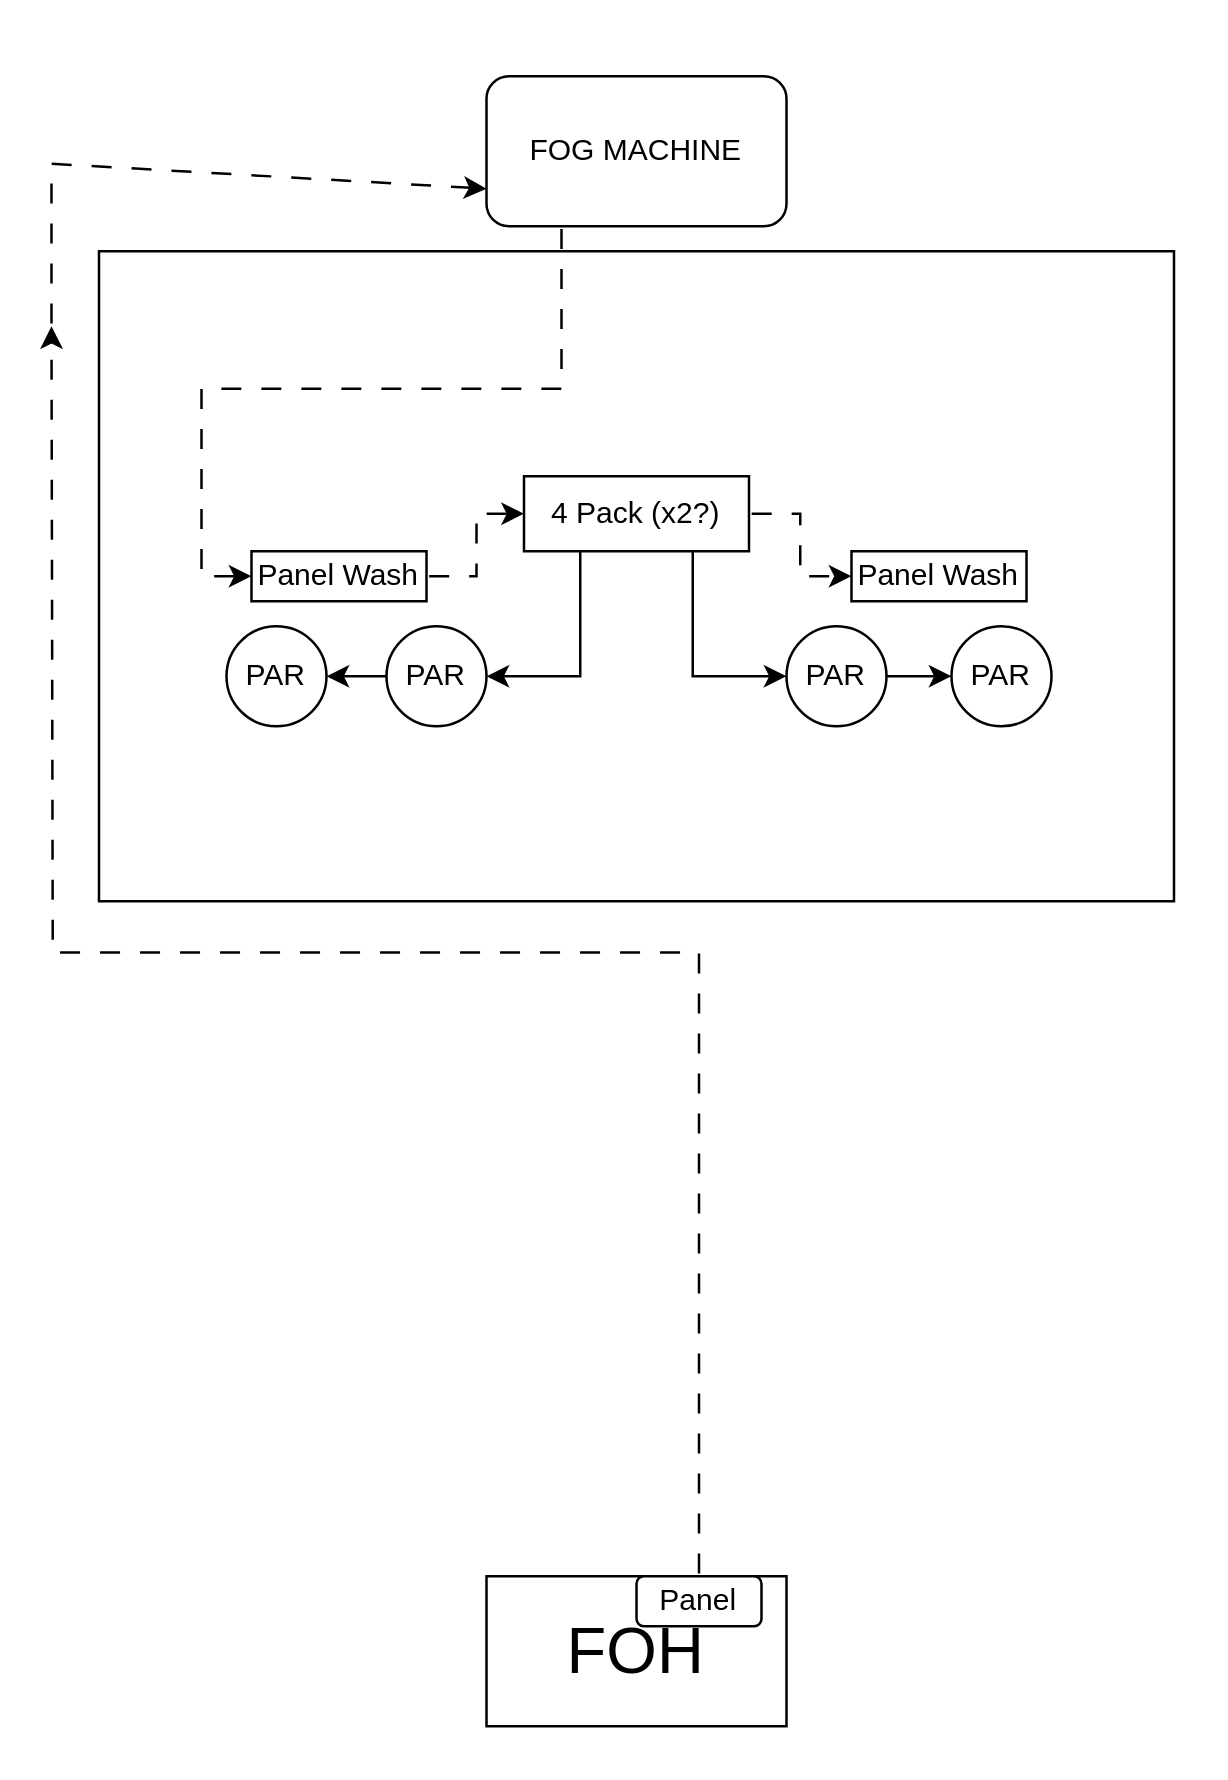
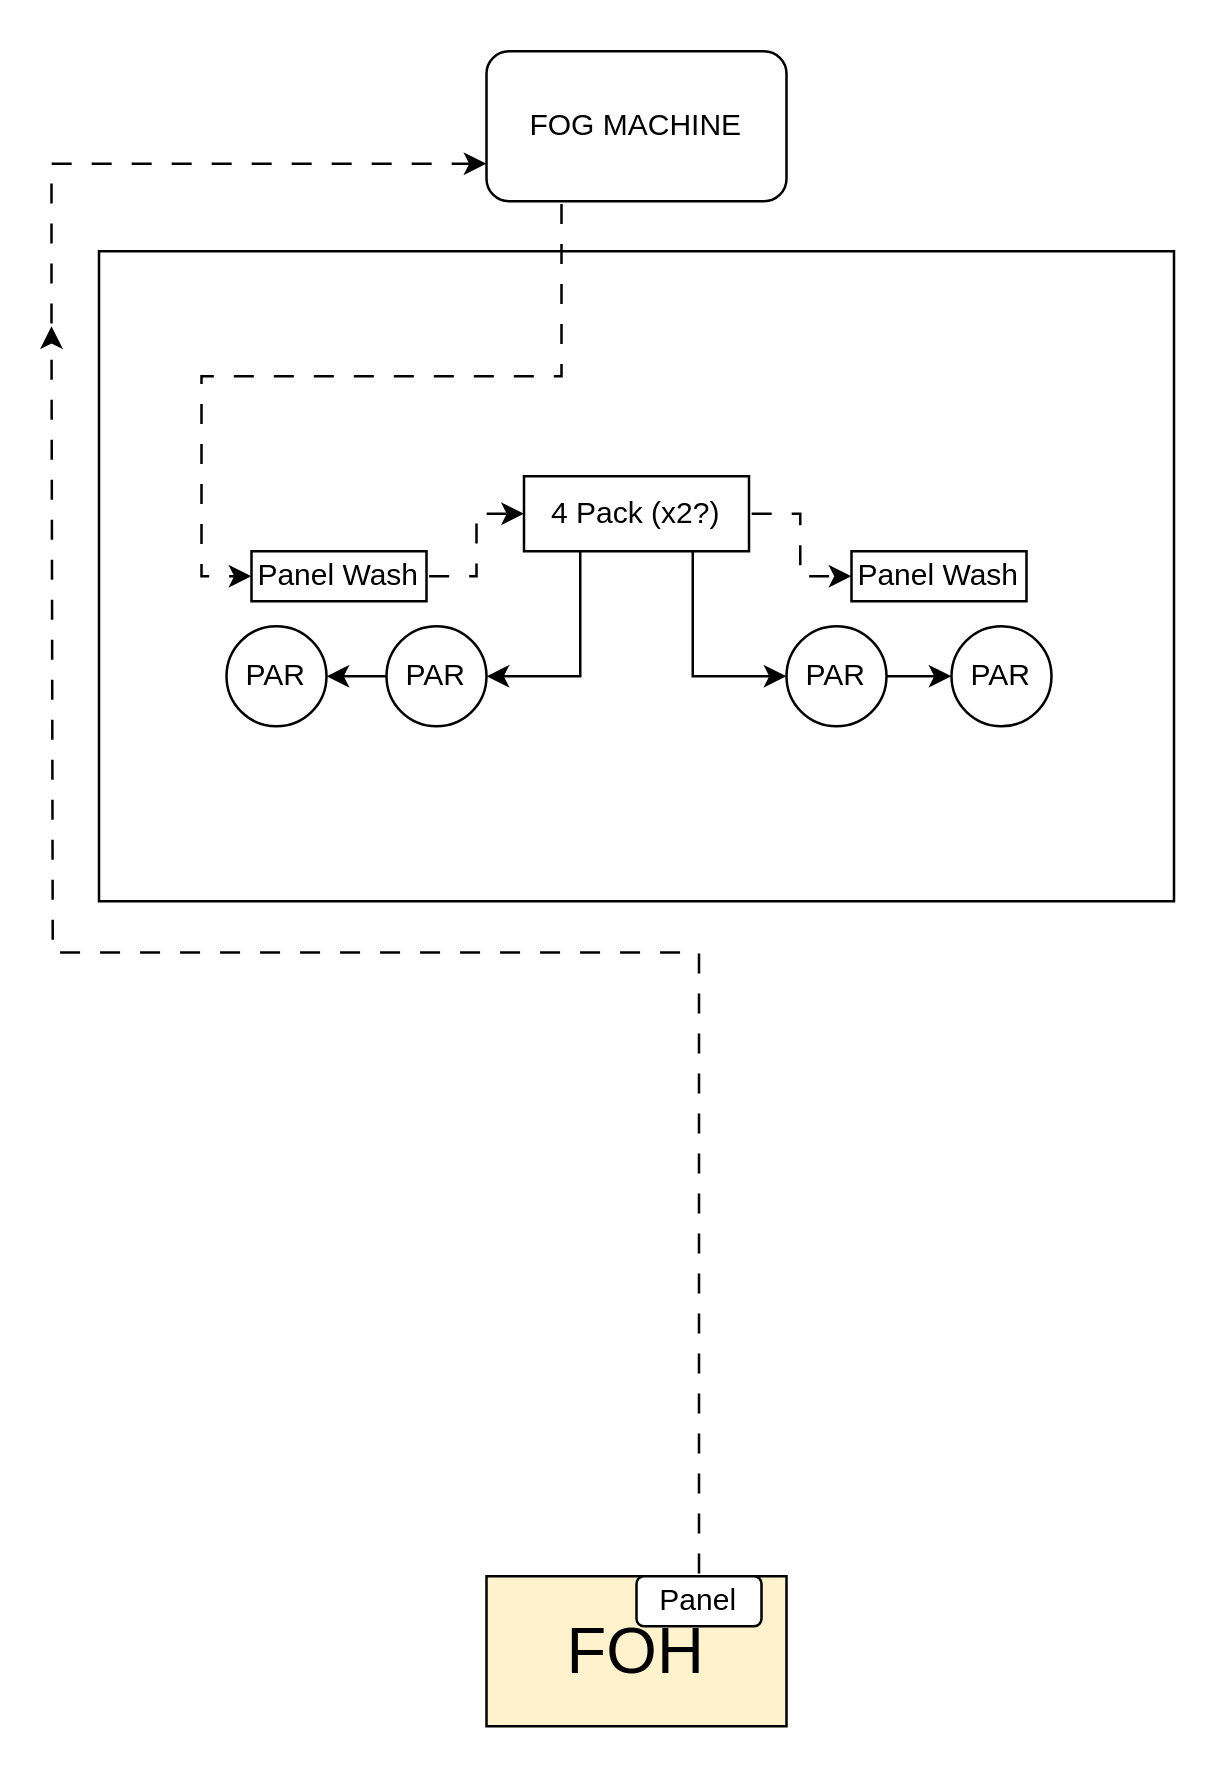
node "FOG MACHINE": moved (636, 151) -> (636, 126)
node "FOH": fillcolor #ffffff -> #fff2cc
